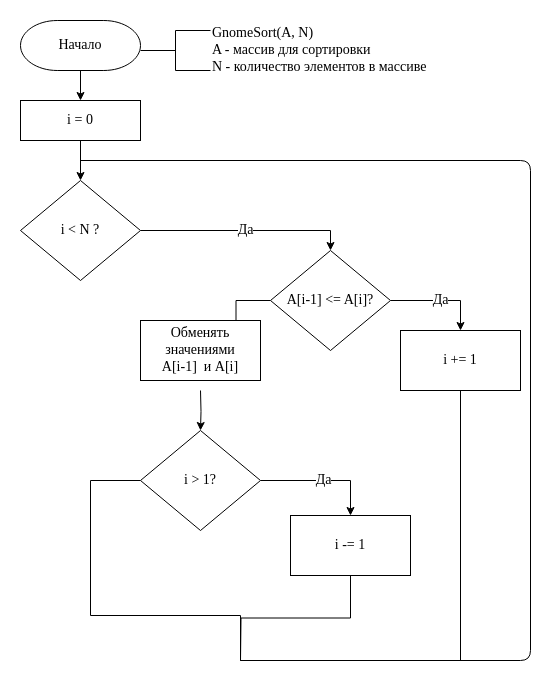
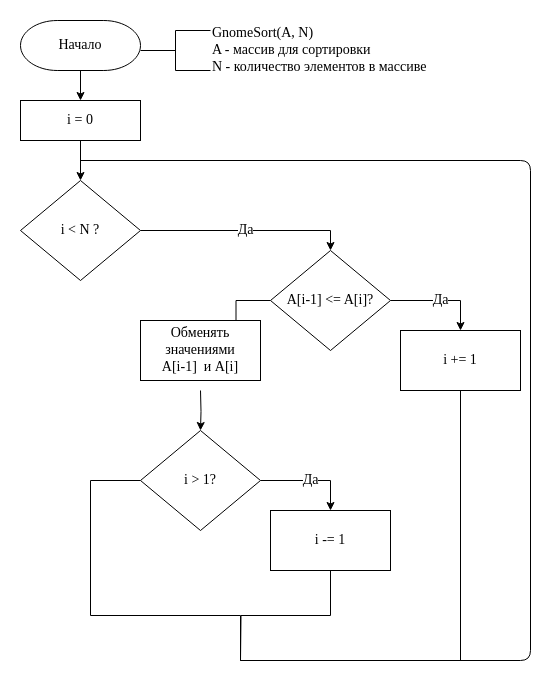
node "i -= 1": moved (351, 546) -> (331, 541)
